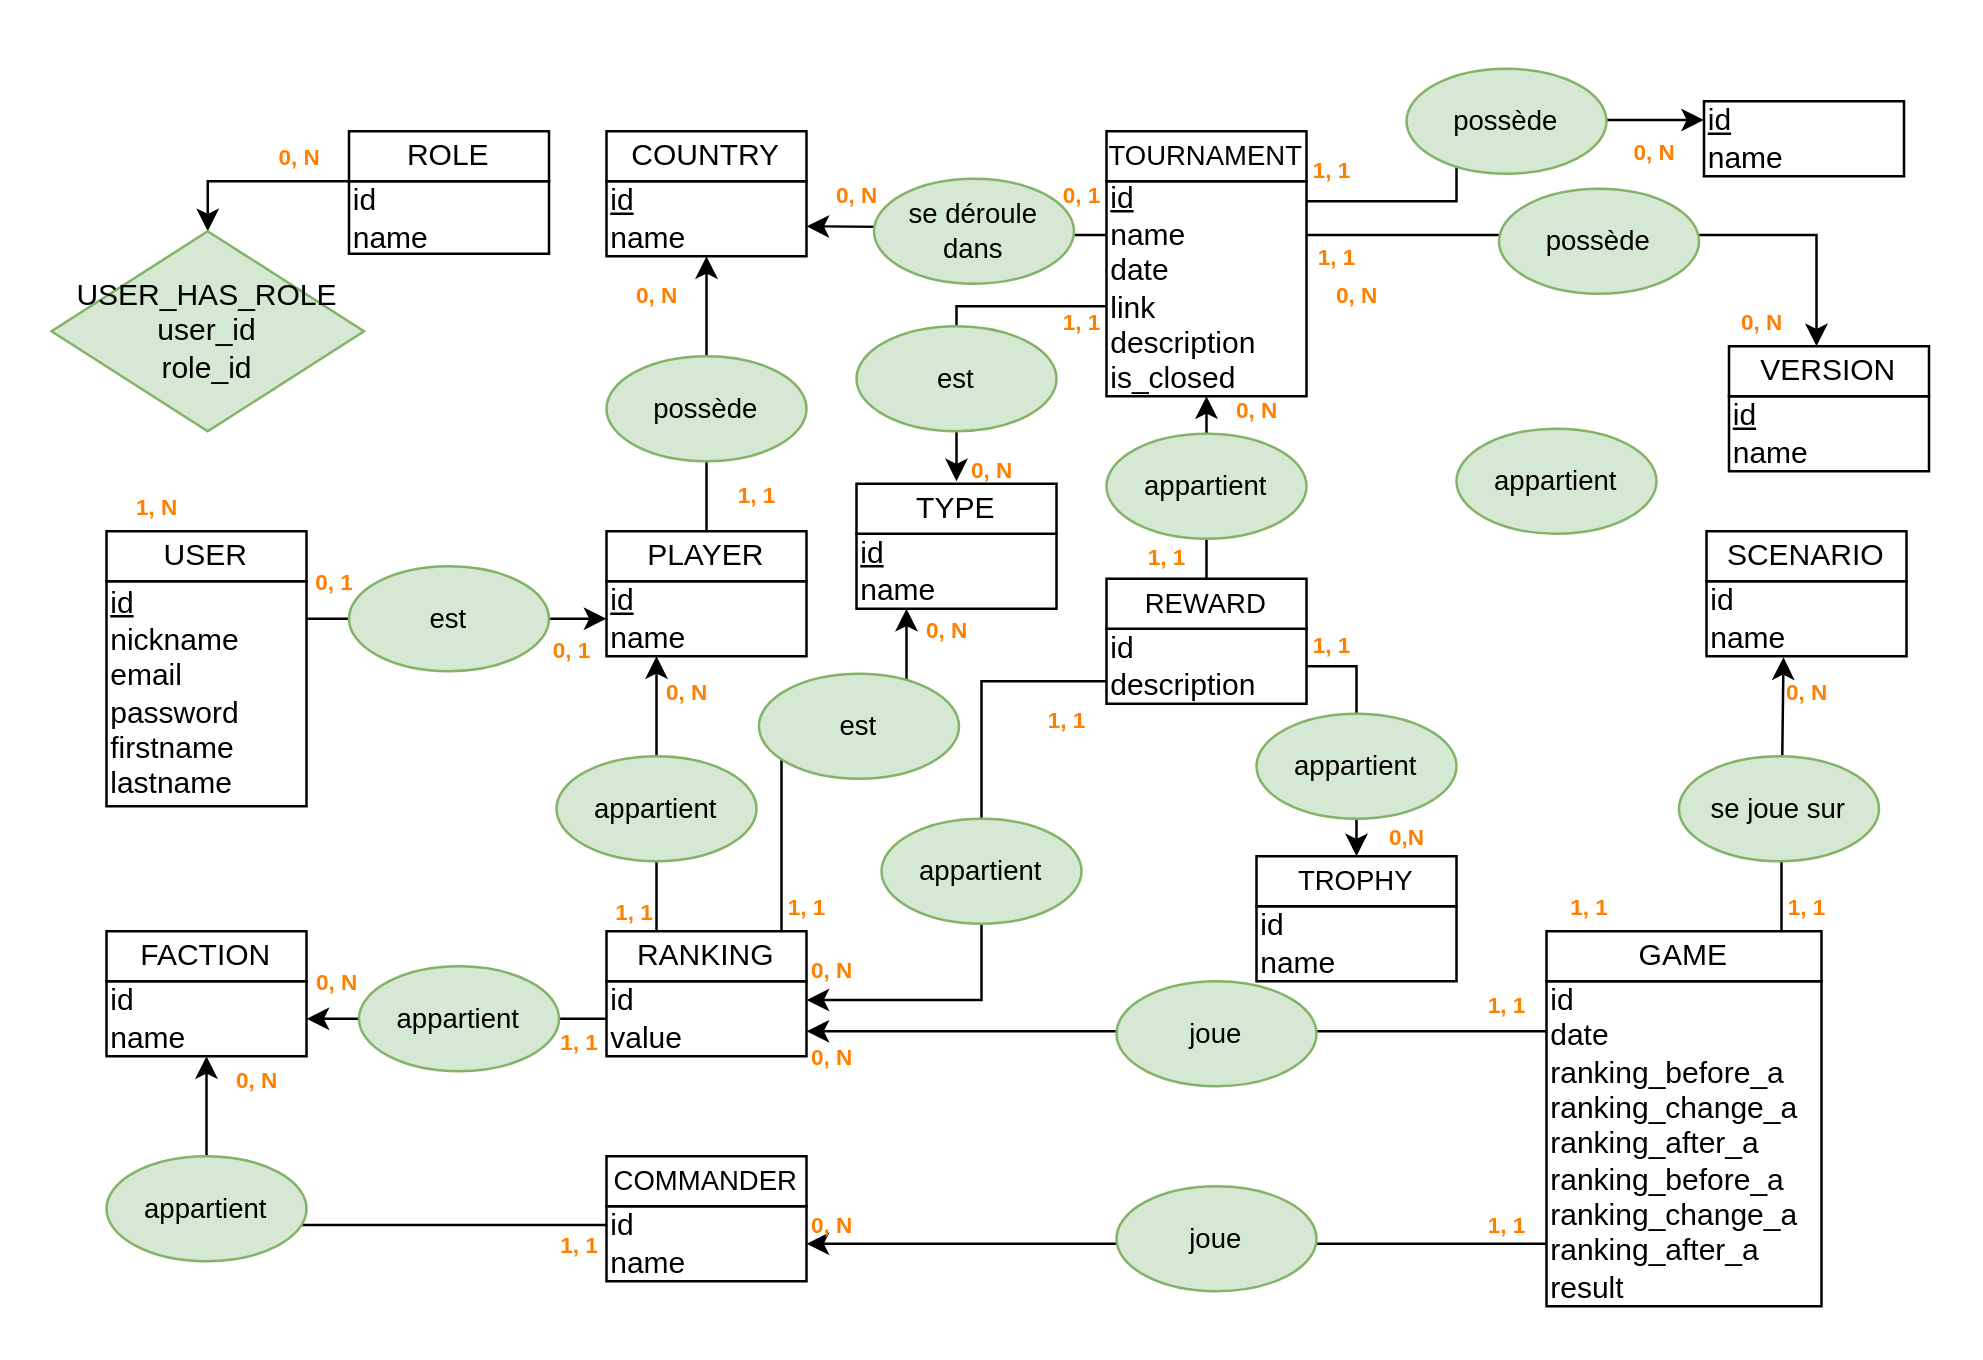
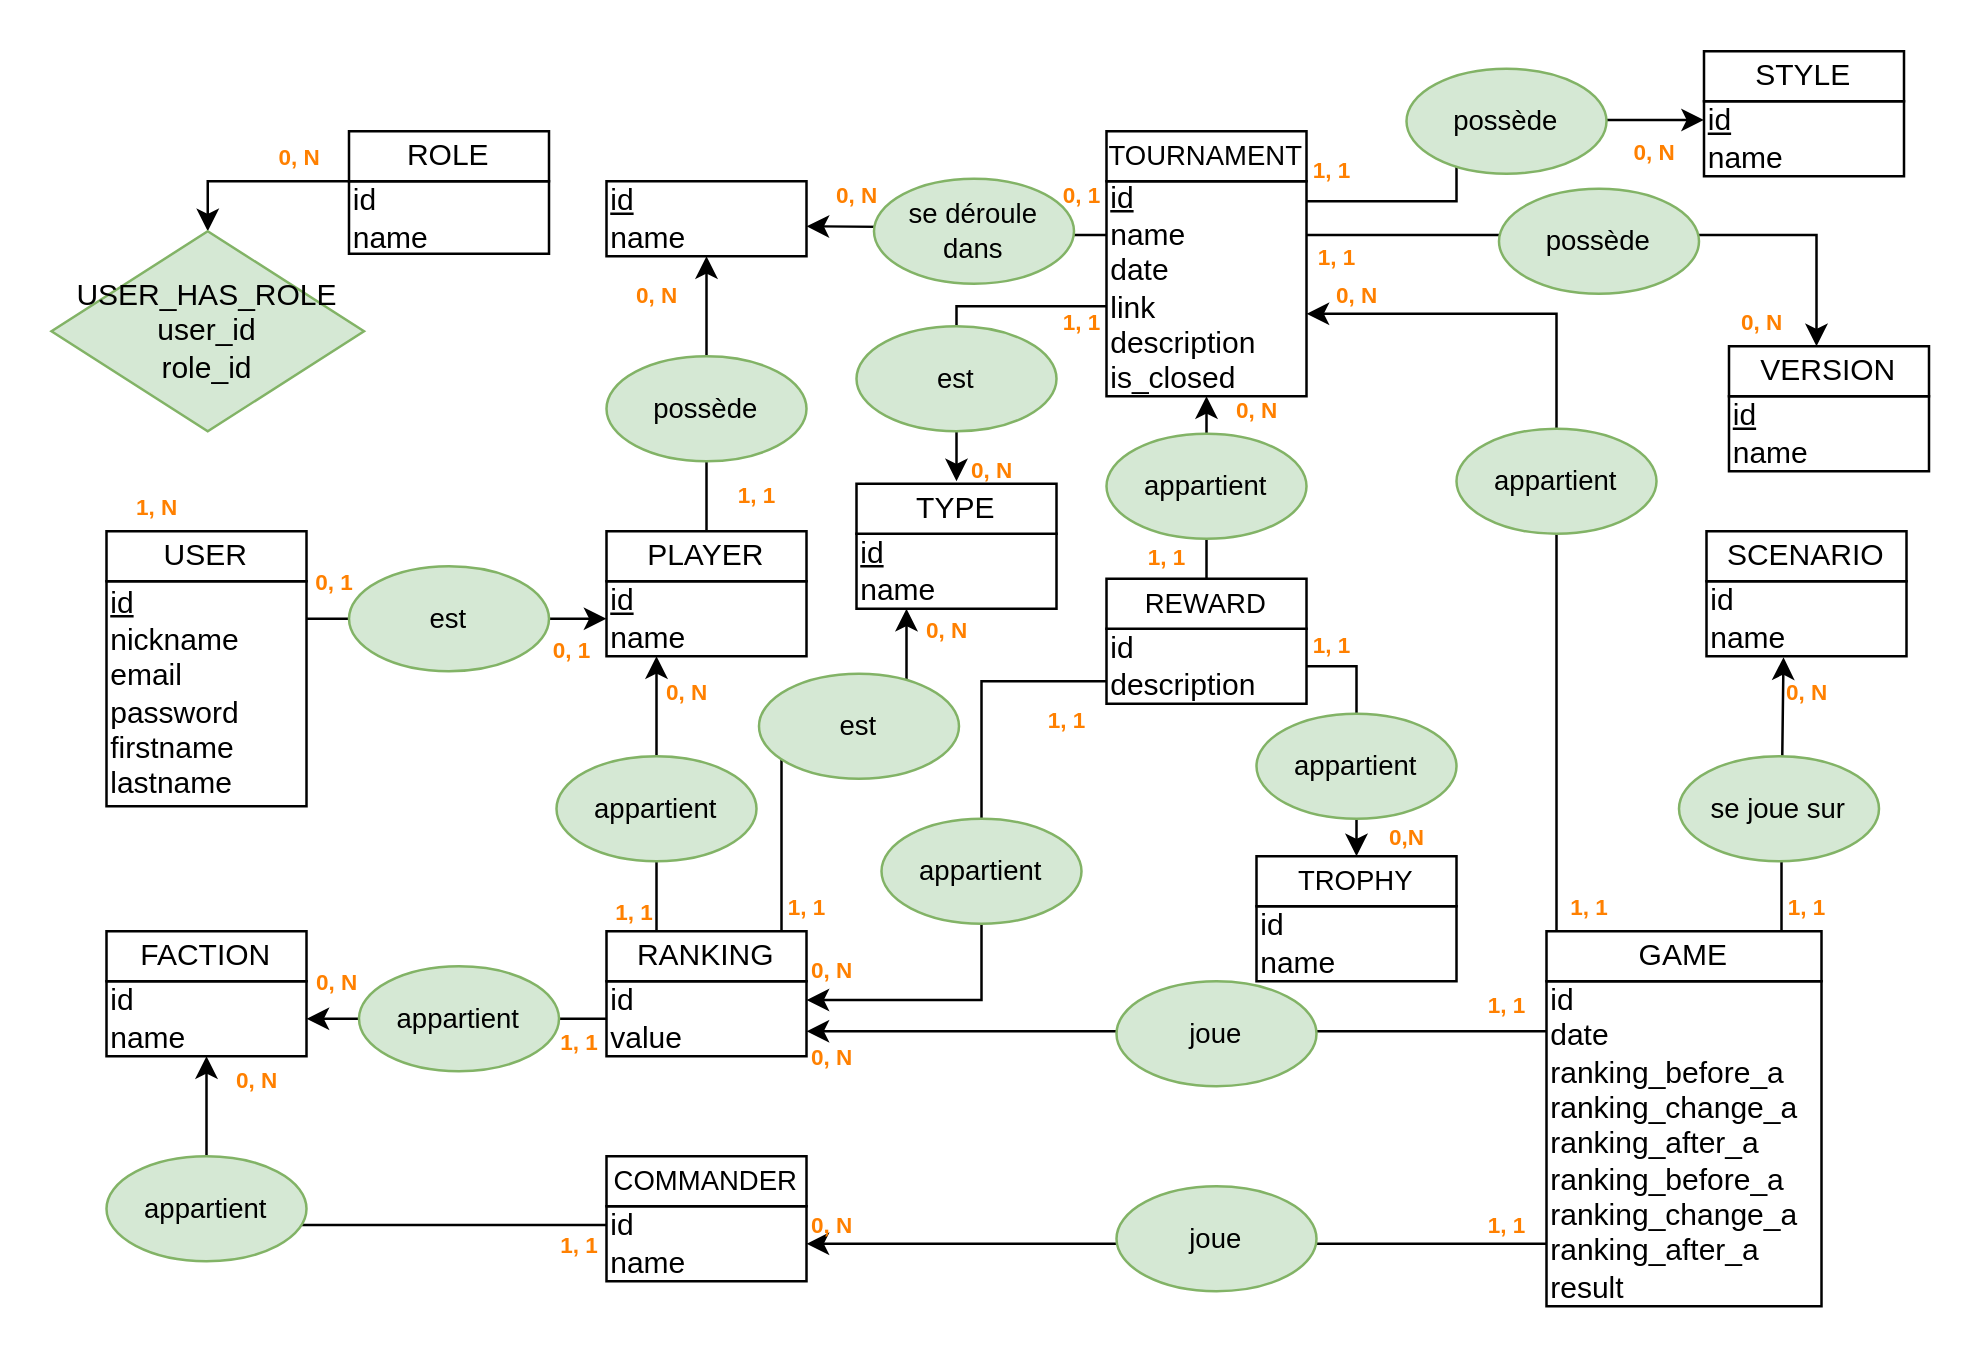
node "STYLE": added
node "COUNTRY": removed
edge "GAME" -> "id name date link description is_closed": added
